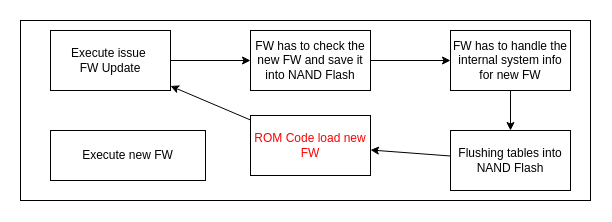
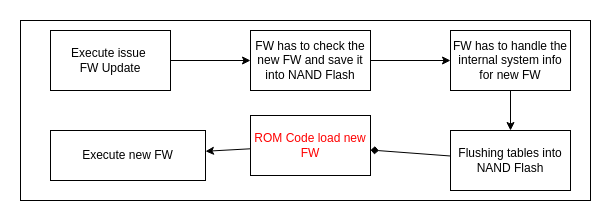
edge "ROM Code load new FW" -> "Execute issue FW Update": now "ROM Code load new FW" -> "Execute new FW"
edge "Flushing tables into NAND Flash" -> "ROM Code load new FW": arrowhead classic -> diamond
